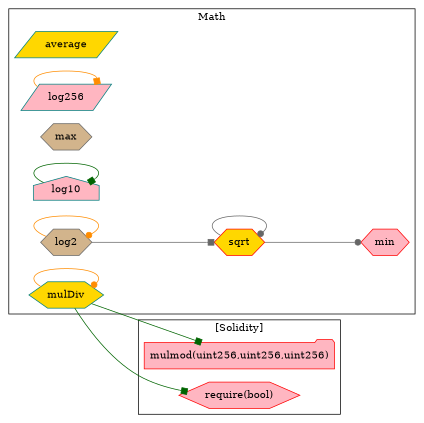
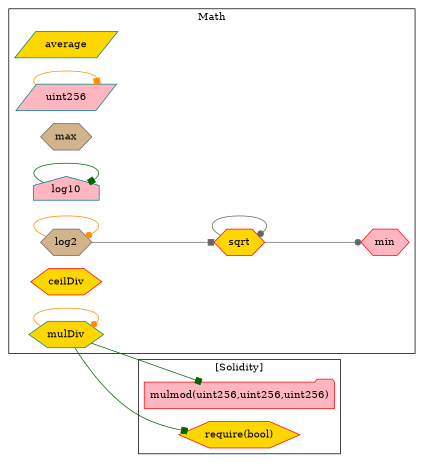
node "log256": label "log256" -> "uint256"
node "ceilDiv": added
node "require(bool)": fillcolor lightpink -> gold
